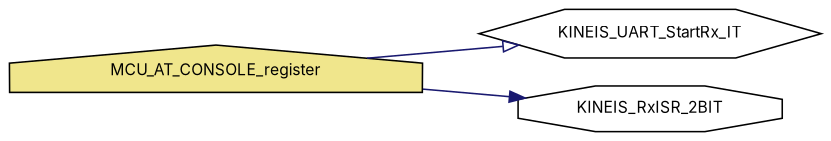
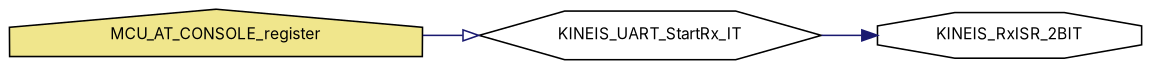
edge "MCU_AT_CONSOLE_register" -> "KINEIS_RxISR_2BIT": now "KINEIS_UART_StartRx_IT" -> "KINEIS_RxISR_2BIT"
